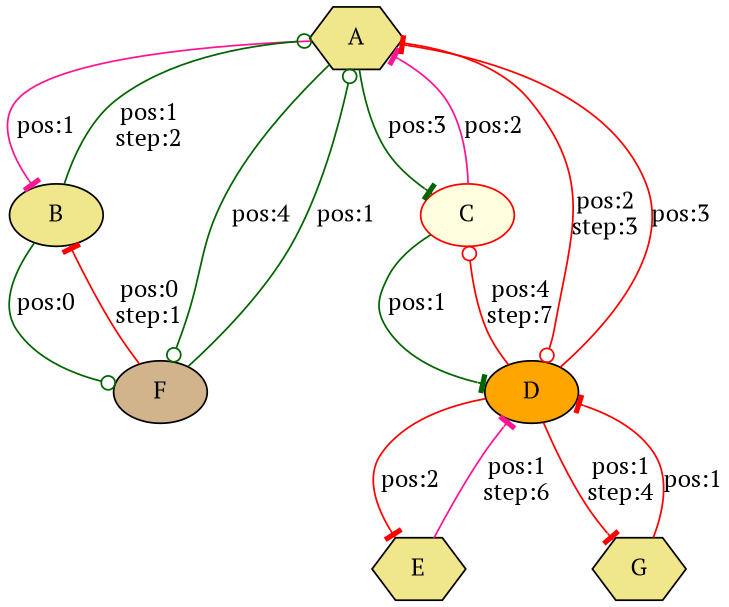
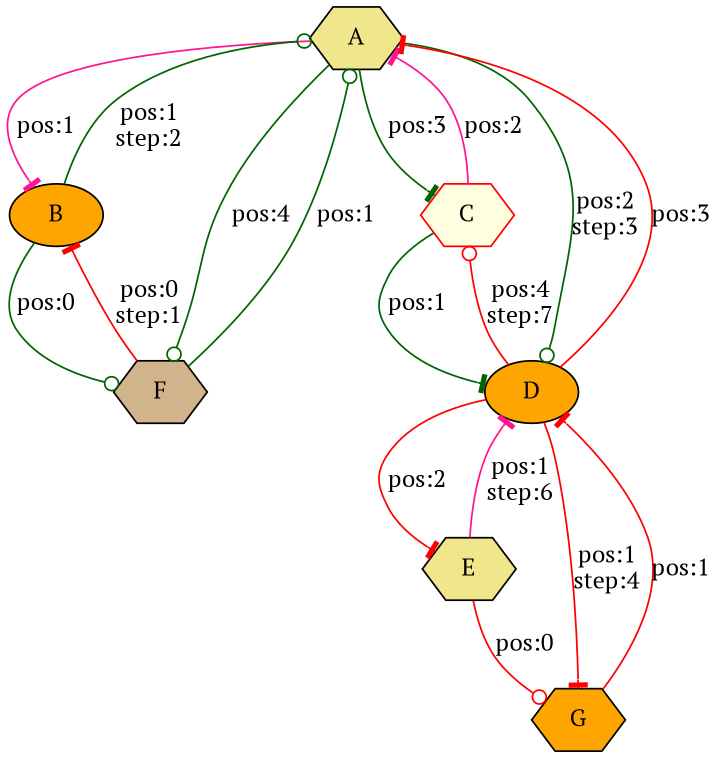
edge "A" -> "D": color red -> darkgreen
node "B": fillcolor khaki -> orange
node "C": shape ellipse -> hexagon
node "F": shape ellipse -> hexagon
node "G": fillcolor khaki -> orange
edge "E" -> "G": added, label "pos:0"
